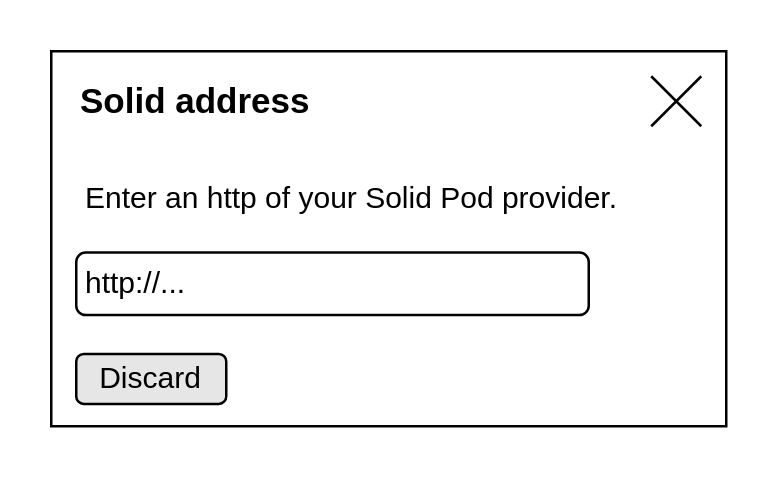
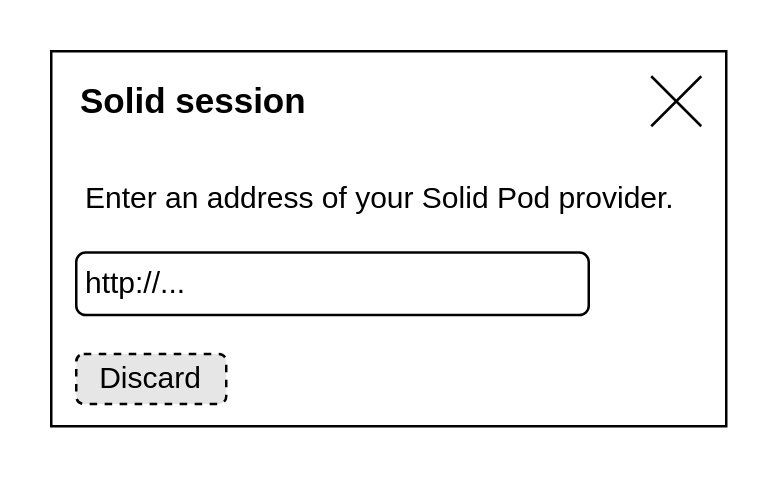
node "Solid address": label "Solid address" -> "Solid session"
node "Enter an http of your Solid Pod provider.": label "Enter an http of your Solid Pod provider." -> "Enter an address of your Solid Pod provider."
node "Discard": style solid -> dashed
